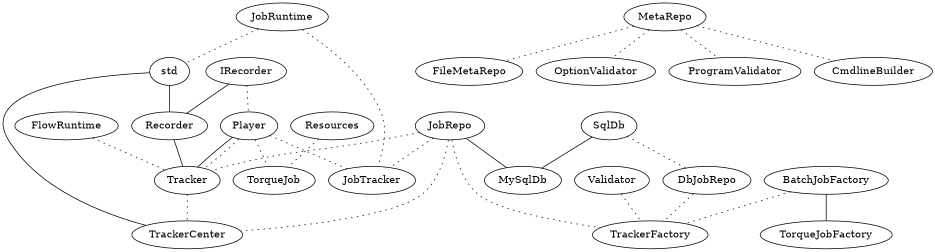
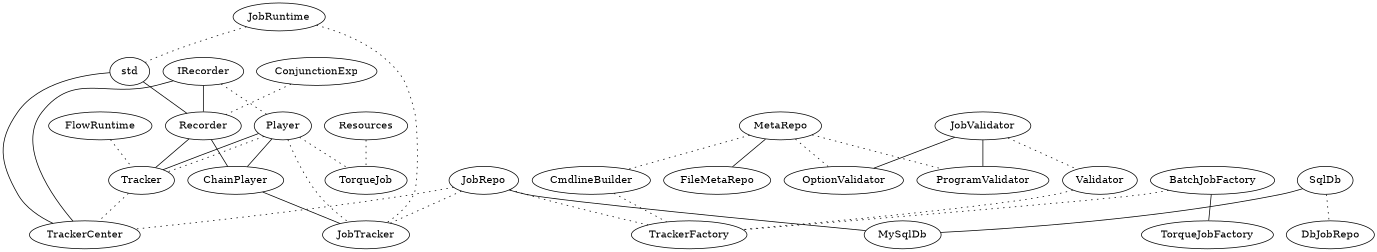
edge "MetaRepo" -- "FileMetaRepo": style dotted -> solid
node "ConjunctionExp": added
edge "IRecorder" -- "TrackerCenter": added
node "JobValidator": added
edge "JobRepo" -- "Tracker": removed
node "ChainPlayer": added
edge "DbJobRepo" -- "TrackerFactory": now "CmdlineBuilder" -- "TrackerFactory"
